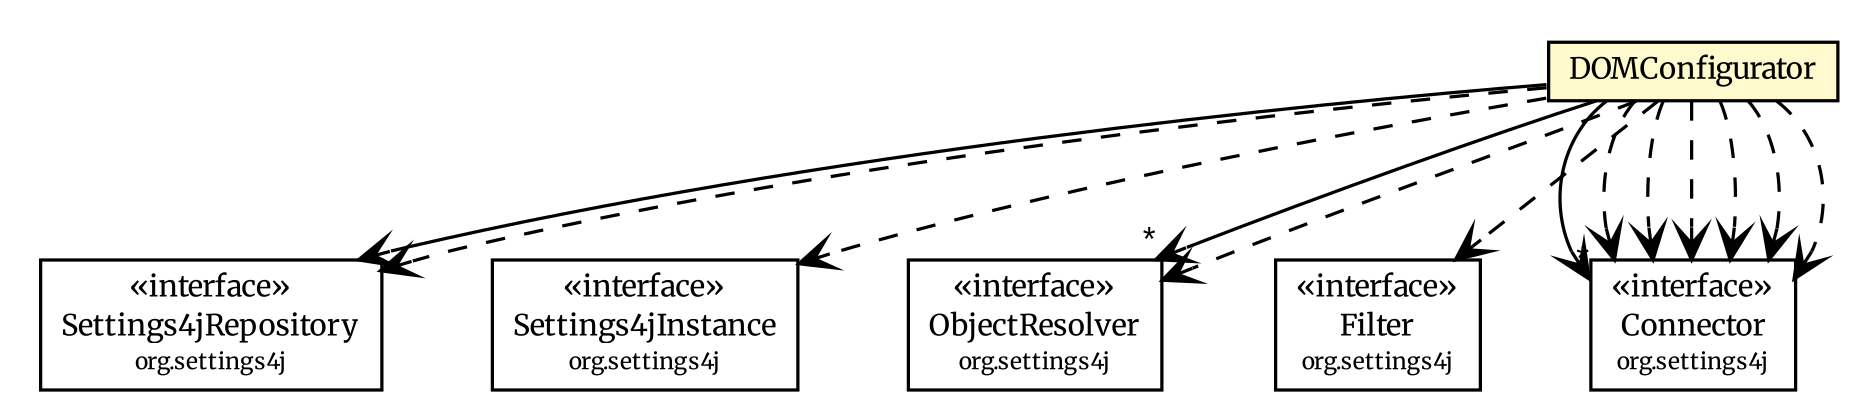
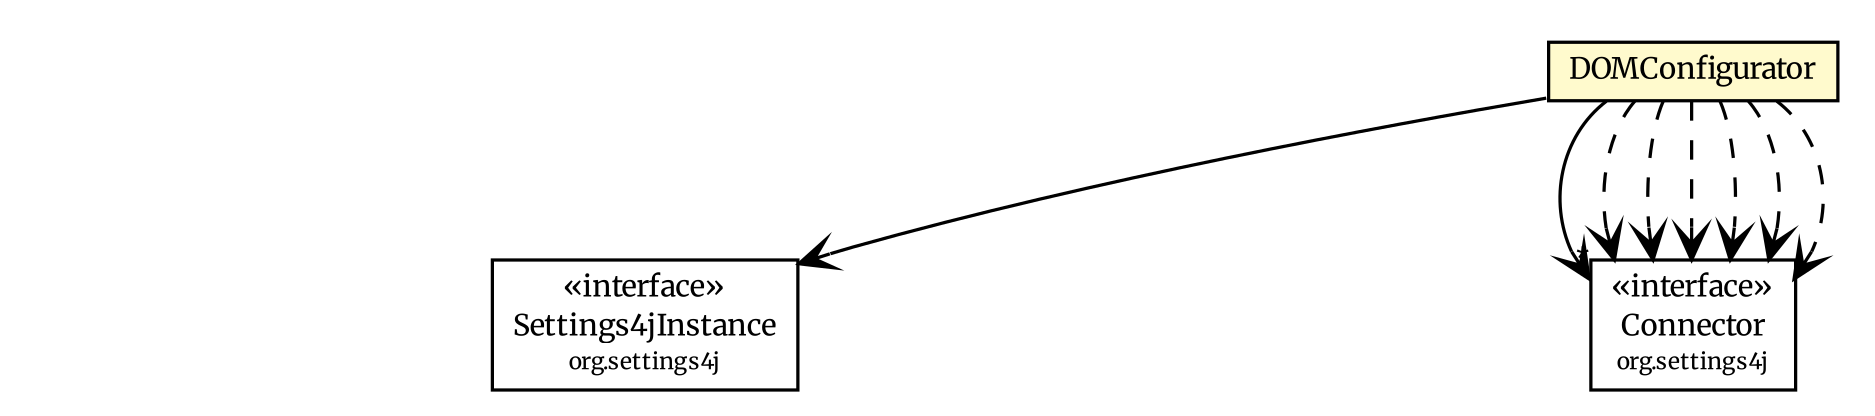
edge "DOMConfigurator" -> "Settings4jInstance": style dashed -> solid
node "Settings4jRepository": removed
node "ObjectResolver": removed
node "Filter": removed
